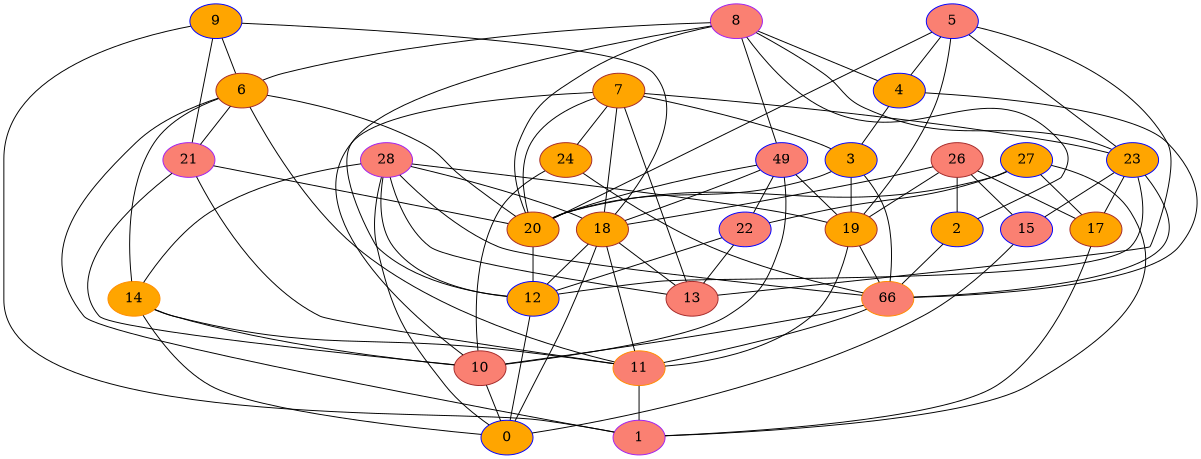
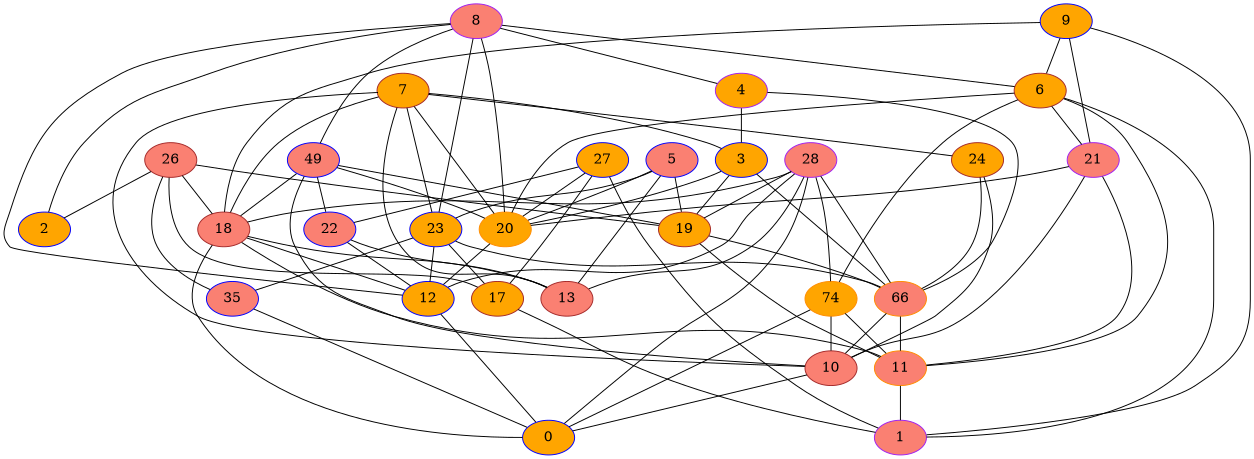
edge "5" -- "4": removed
node "4": color blue -> purple
node "20": color brown -> darkorange
node "18": fillcolor orange -> salmon
node "15": label "15" -> "35"
edge "2" -- "66": removed
node "14": label "14" -> "74"
